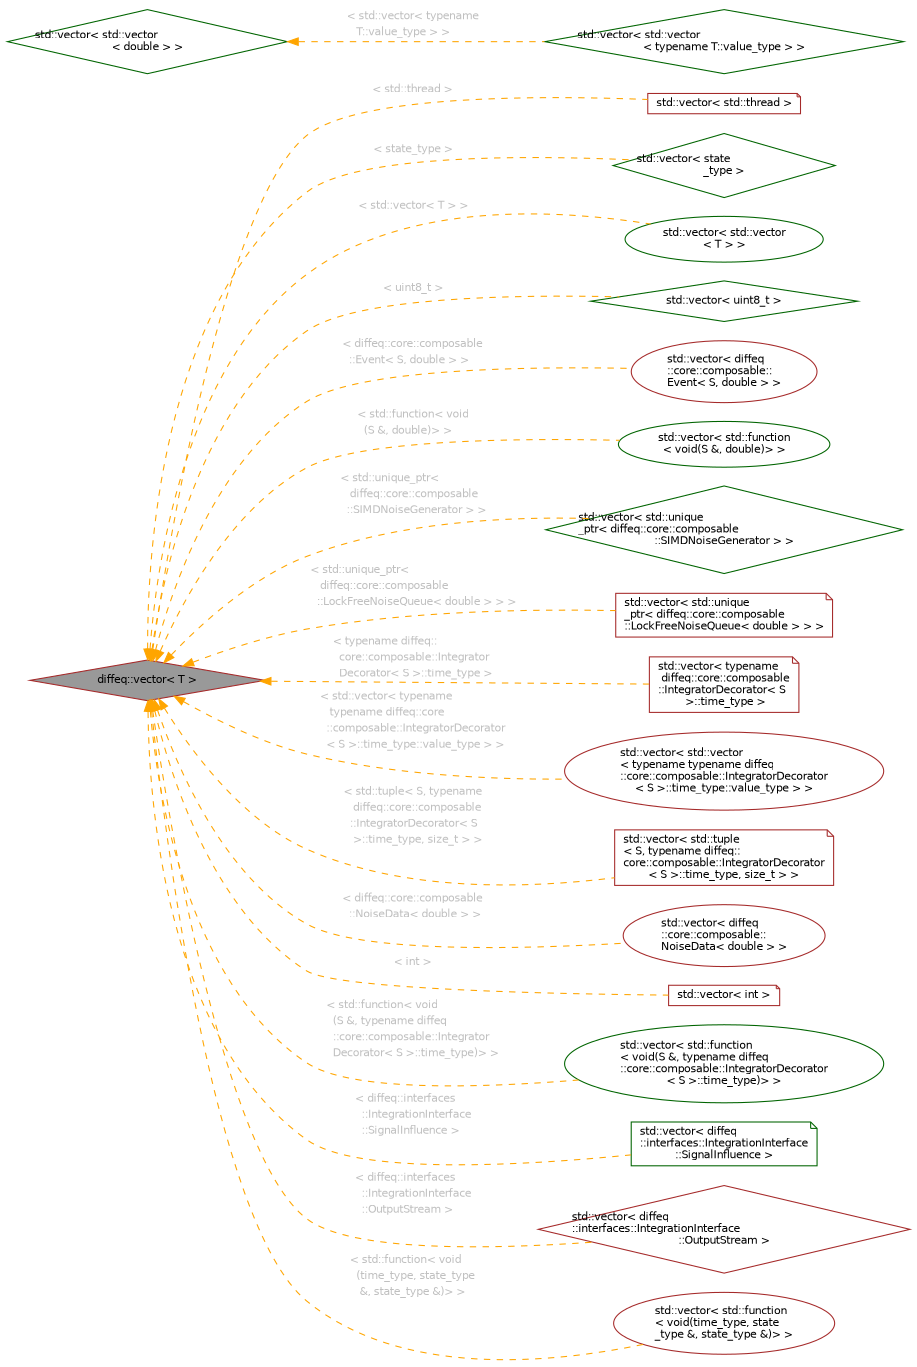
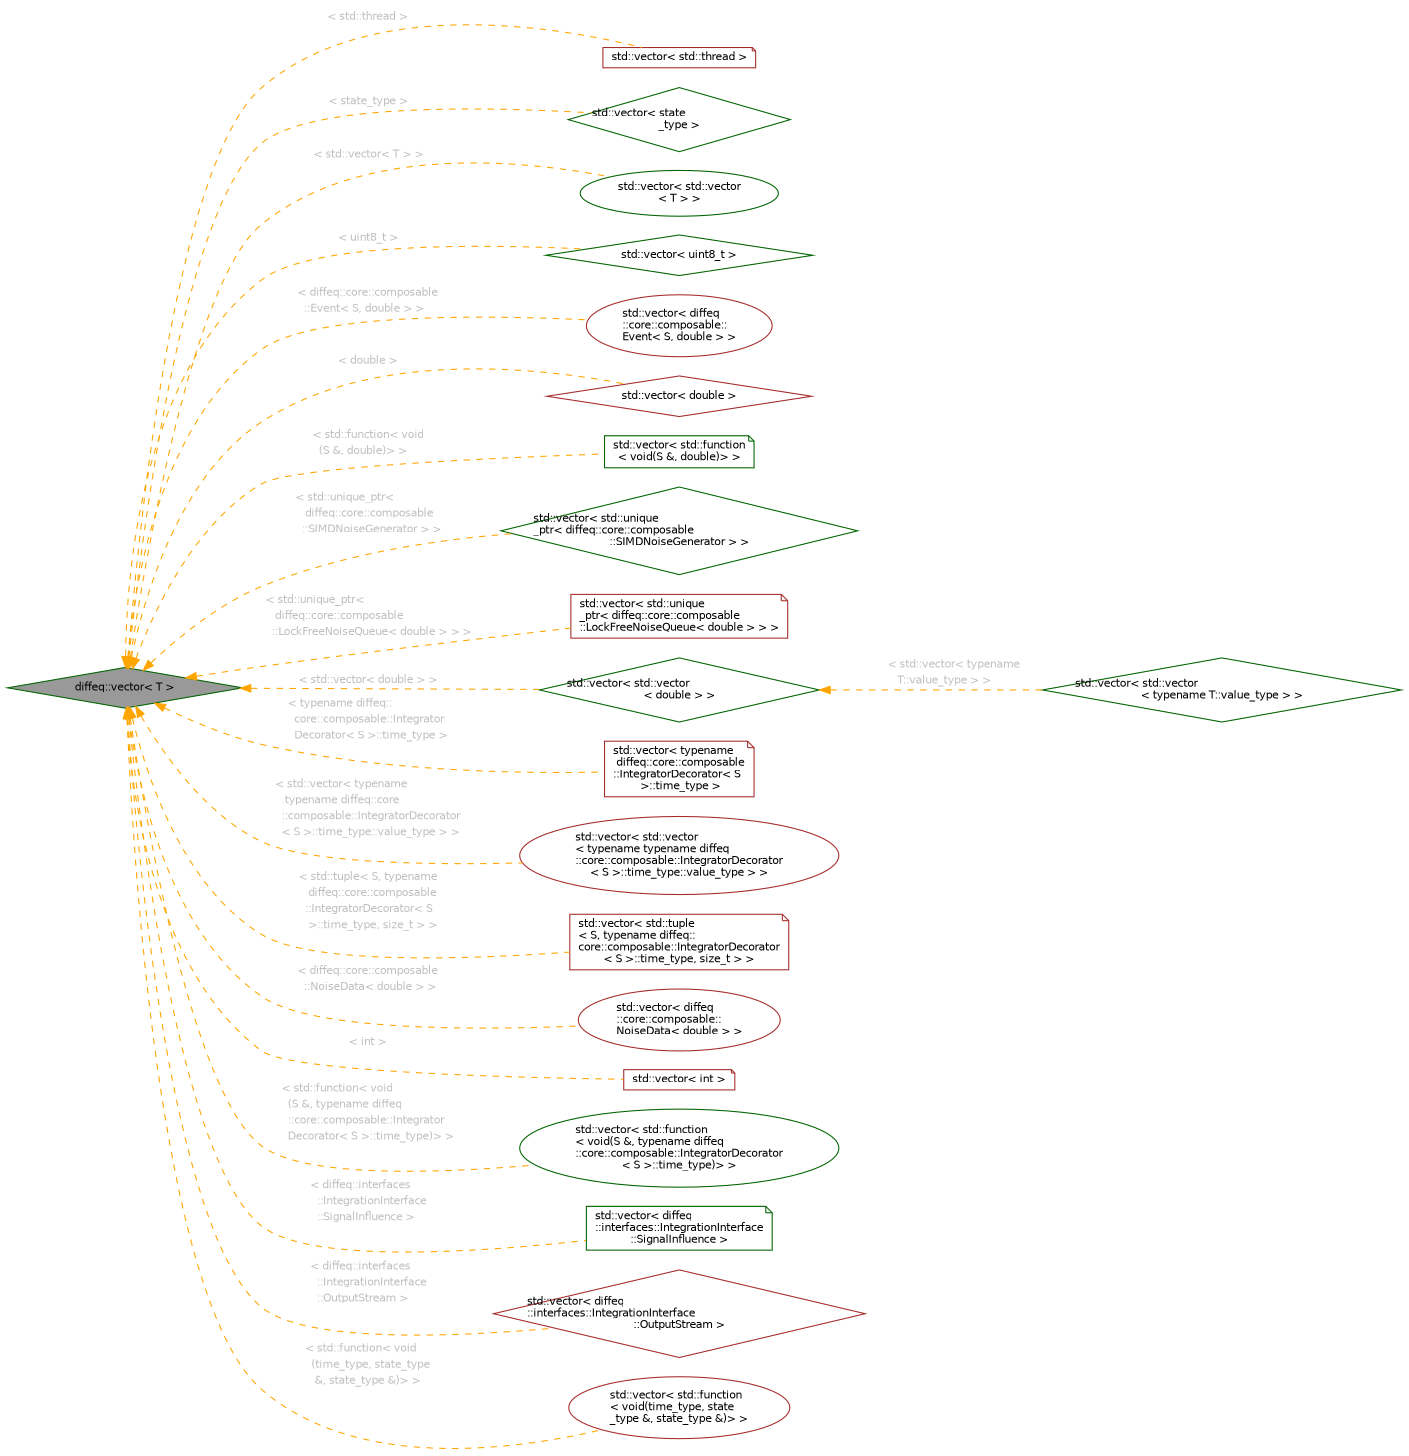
node "std::vector< double >": added
node "std::vector< std::function < void(S &, double)> >": shape ellipse -> note
node "diffeq::vector< T >": color brown -> darkgreen
edge "std::vector< std::vector < double > >" -> "diffeq::vector< T >": added, label "< std::vector< double > >"
